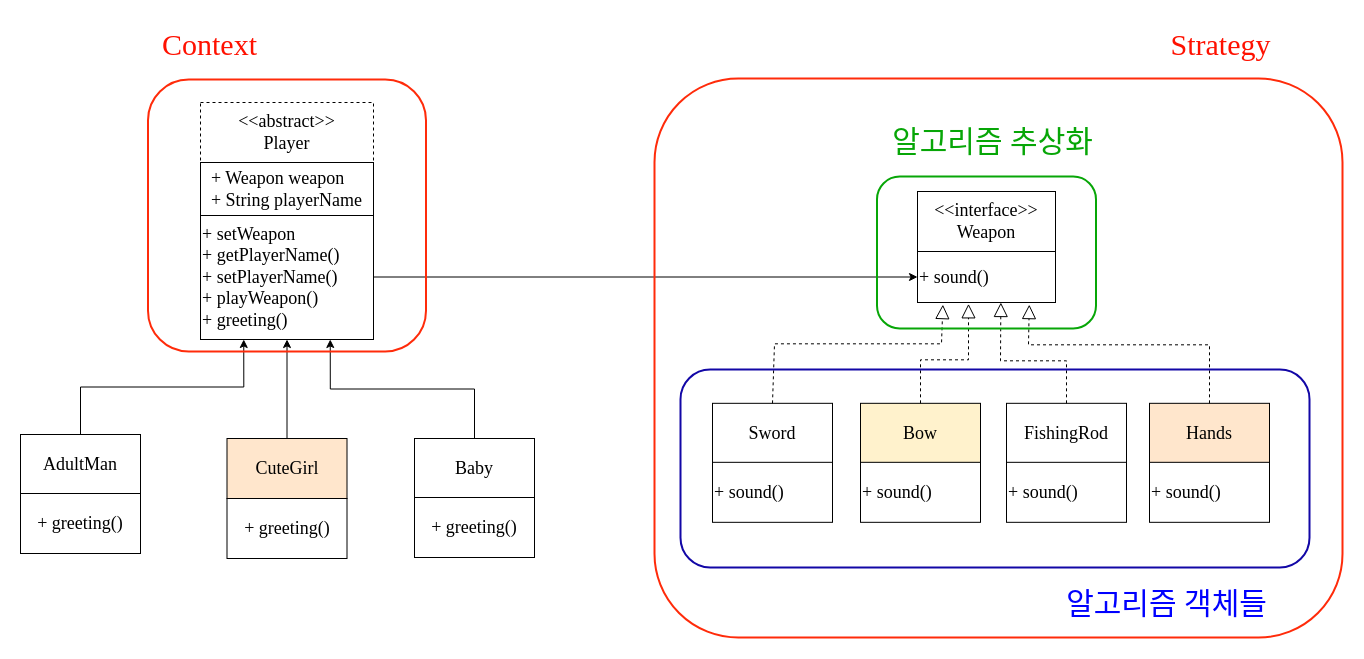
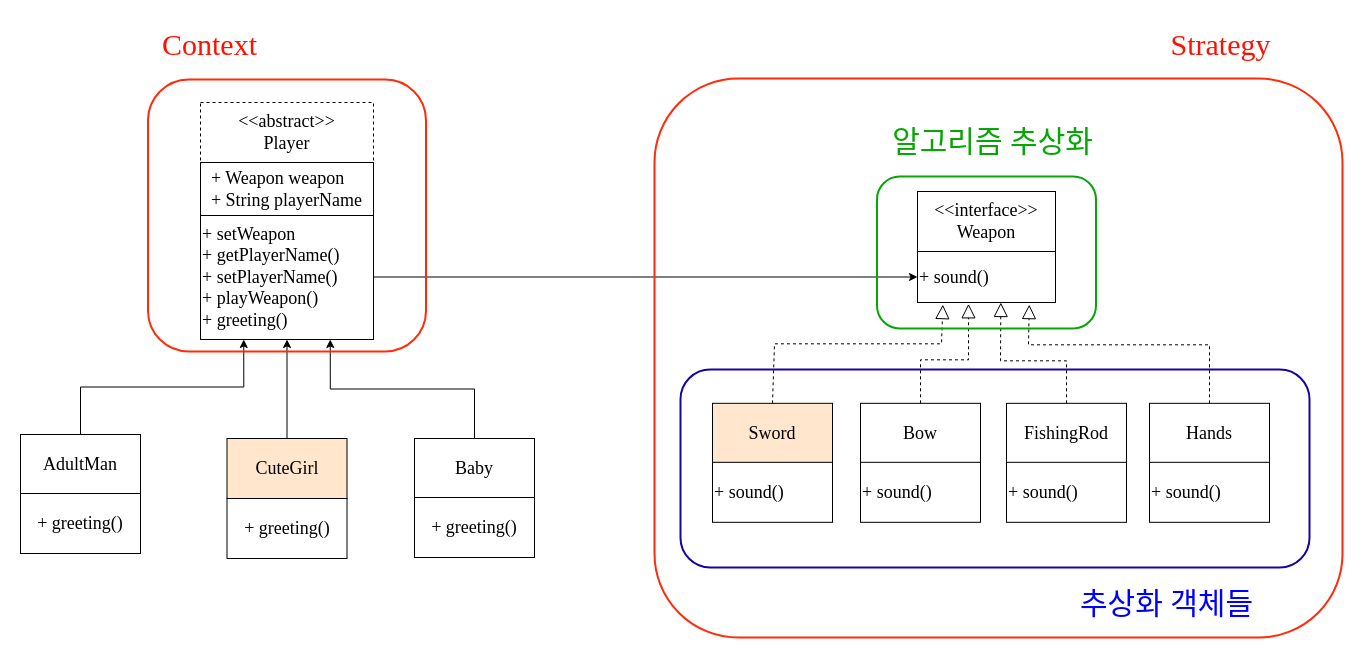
node "Sword": fillcolor #ffffff -> #ffe6cc
node "Bow": fillcolor #fff2cc -> #ffffff
node "Hands": fillcolor #ffe6cc -> #ffffff
node "알고리즘 객체들": label "알고리즘 객체들" -> "추상화 객체들"
